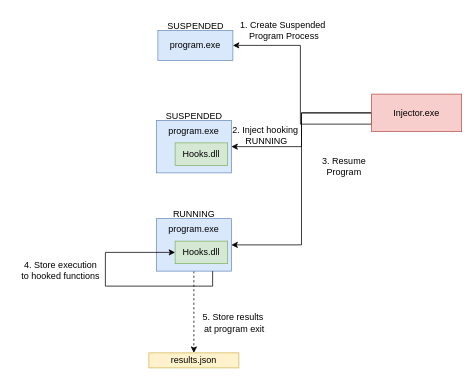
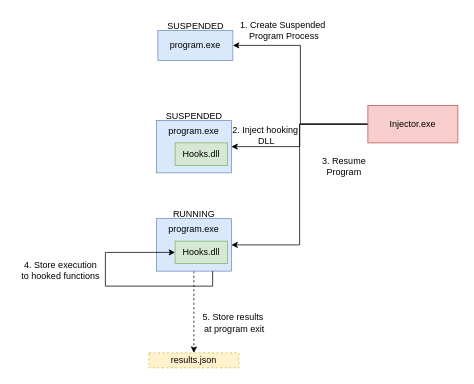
node "Injector.exe": moved (417, 113) -> (413, 124)
node "2. Inject hooking RUNNING": label "2. Inject hooking RUNNING" -> "2. Inject hooking DLL"
node "results.json": style solid -> dashed
